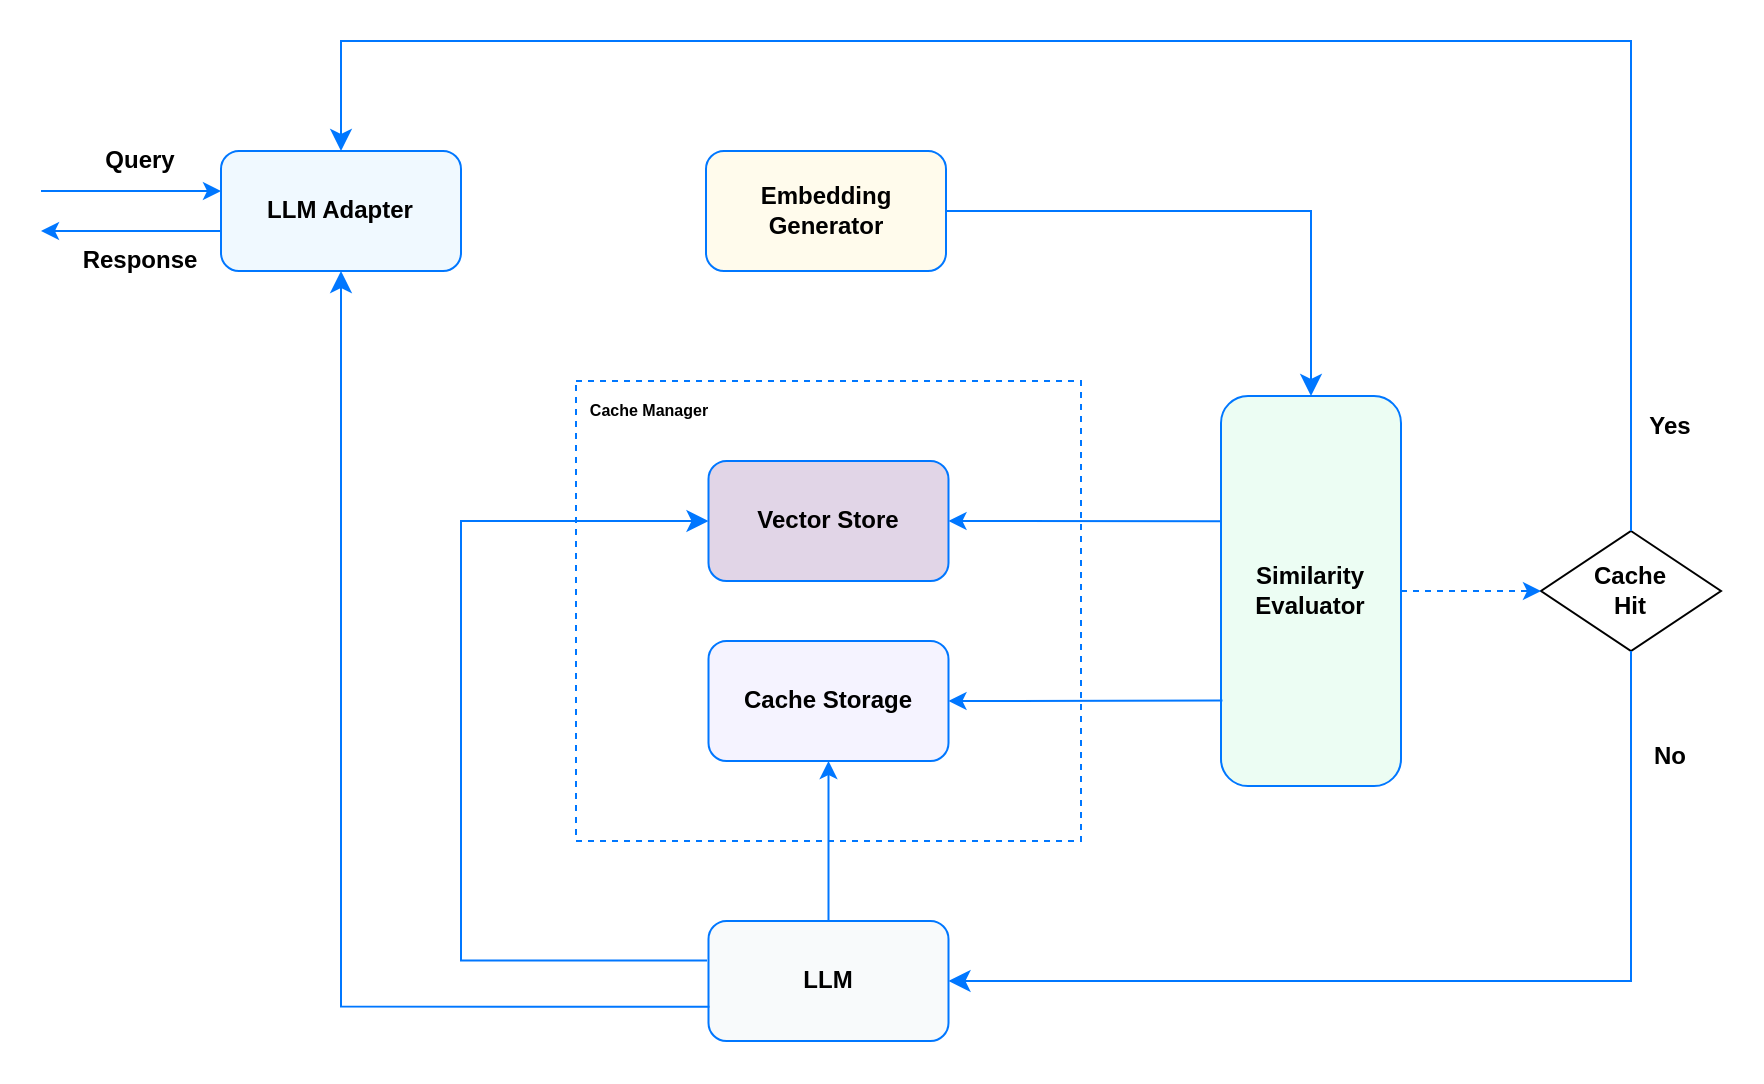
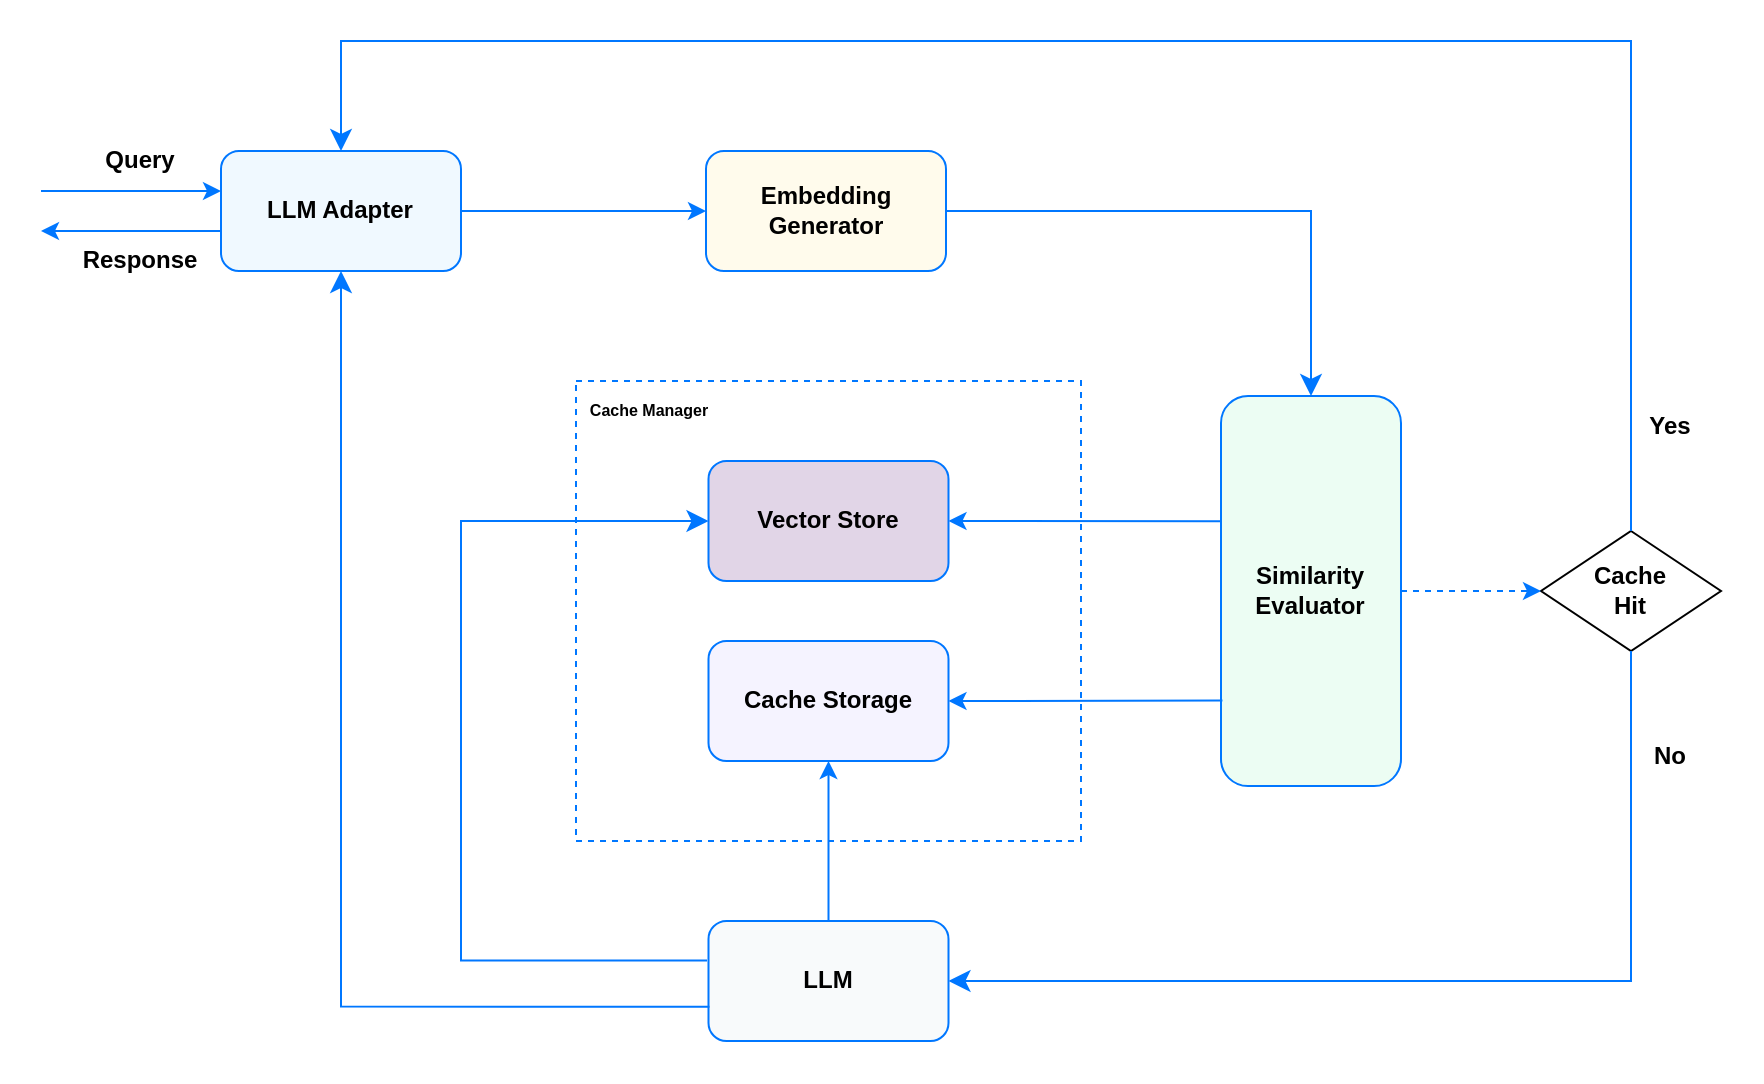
edge "LLM Adapter" -> "Embedding Generator": added
